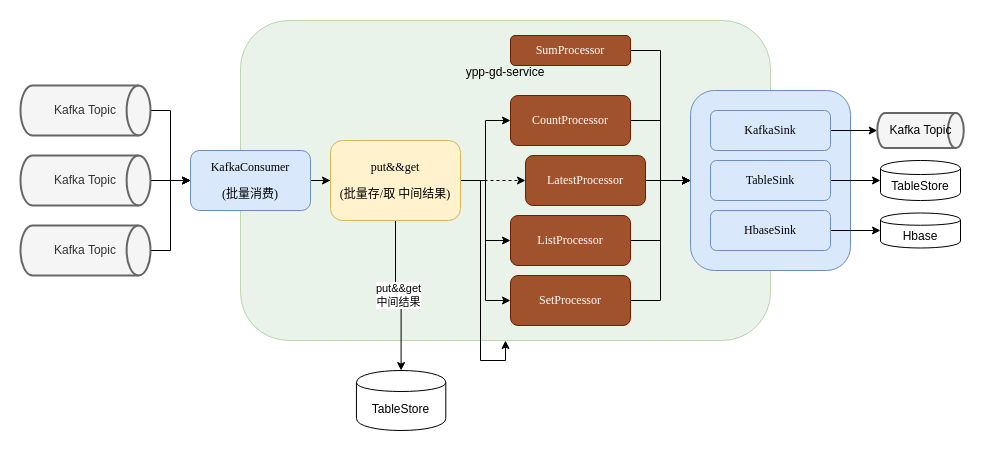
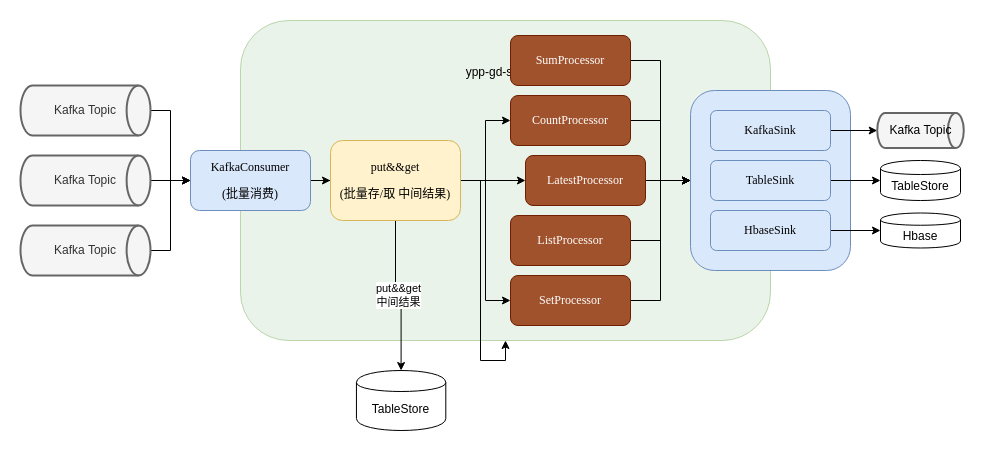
node "SumProcessor": size 120x30 -> 120x50
edge "put&&get(批量存/取 中间结果)" -> "LatestProcessor": style dashed -> solid
edge "put&&get(批量存/取 中间结果)" -> "ListProcessor": removed
